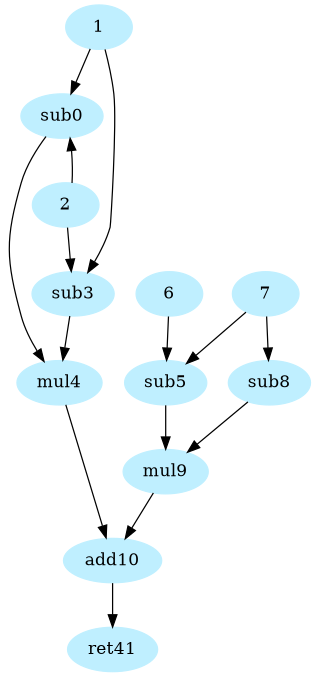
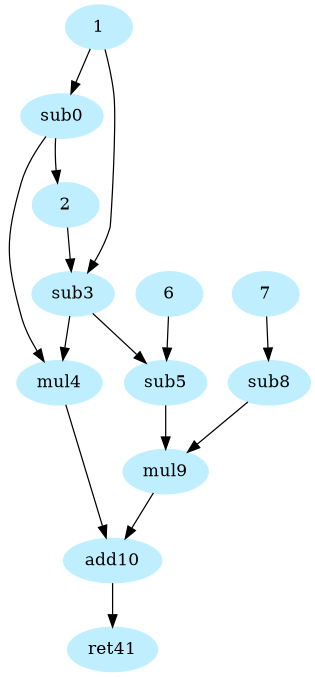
edge "2" -> "sub0": reversed
edge "7" -> "sub5": now "sub3" -> "sub5"
